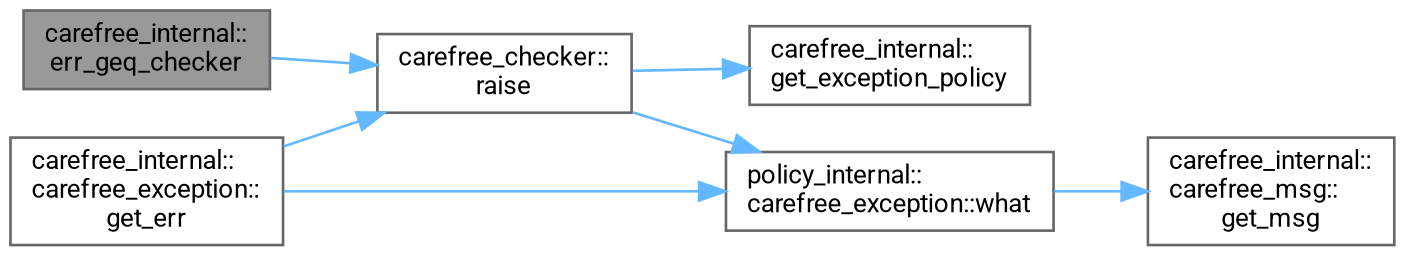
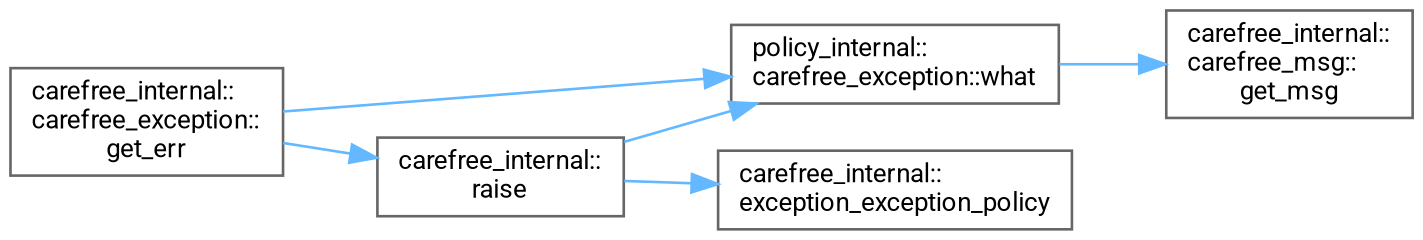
node "carefree_internal:: err_geq_checker": removed
node "carefree_internal:: get_exception_policy": label "carefree_internal:: get_exception_policy" -> "carefree_internal:: exception_exception_policy"
node "carefree_checker:: raise": label "carefree_checker:: raise" -> "carefree_internal:: raise"
